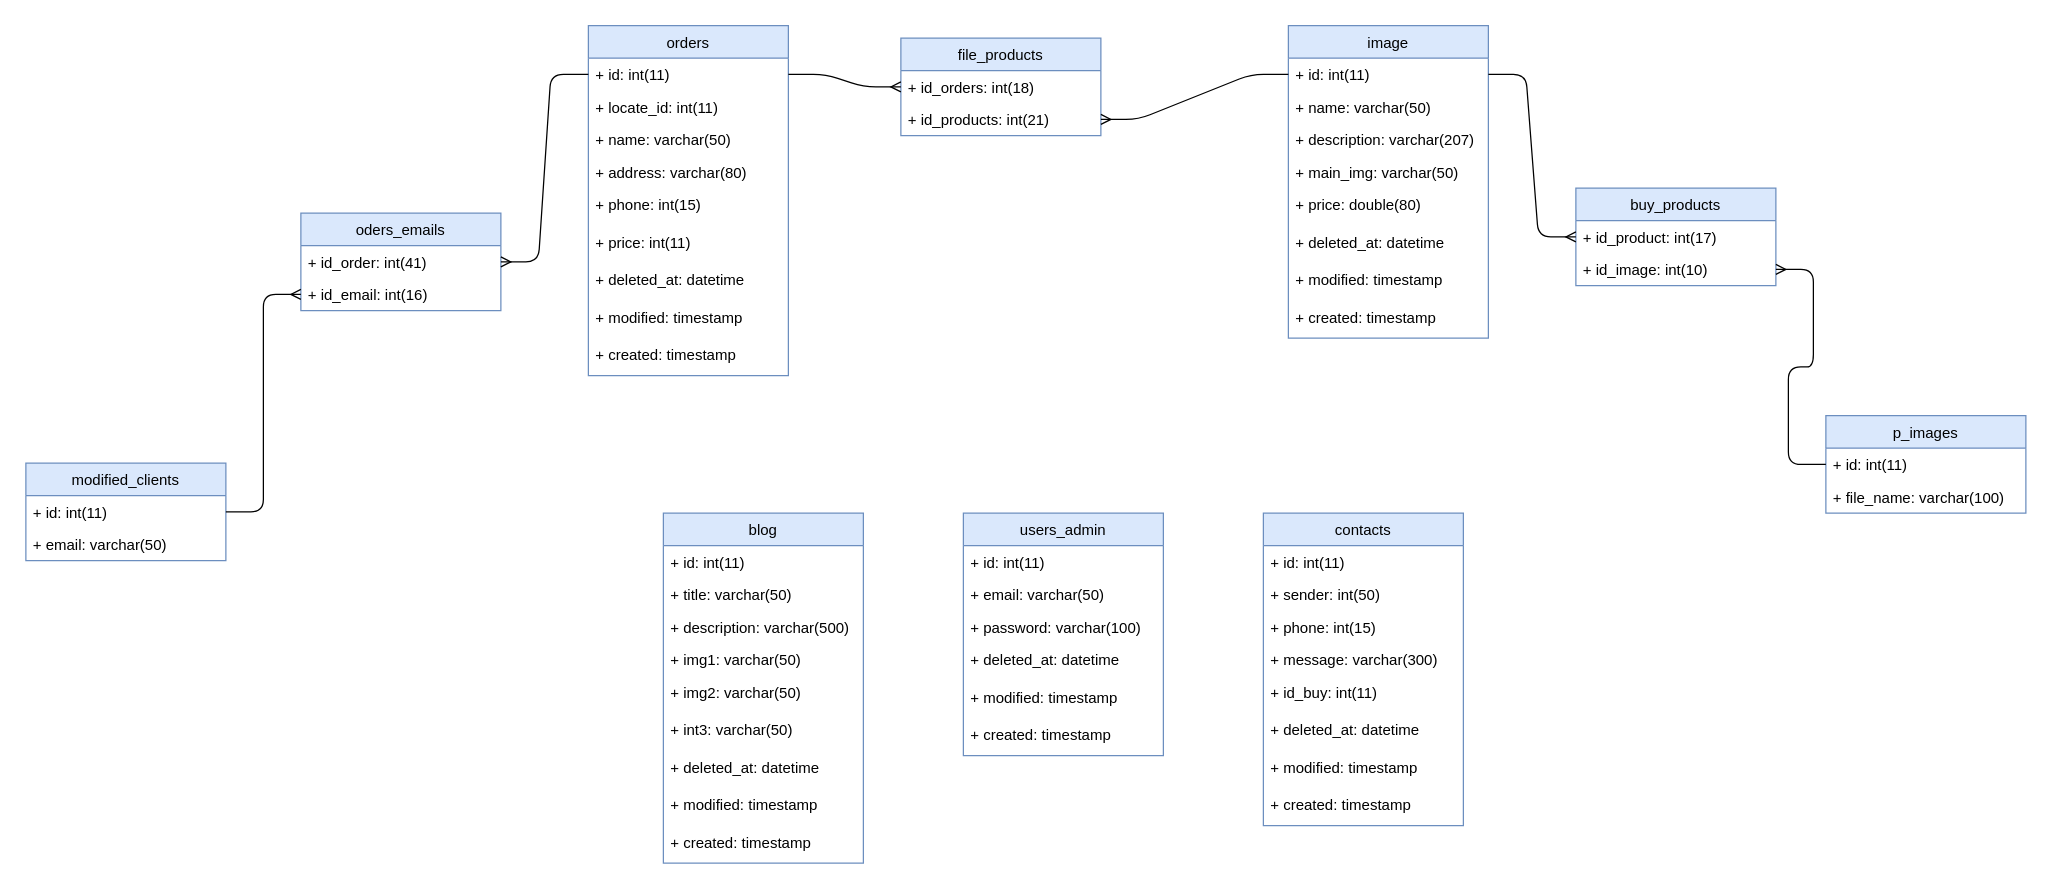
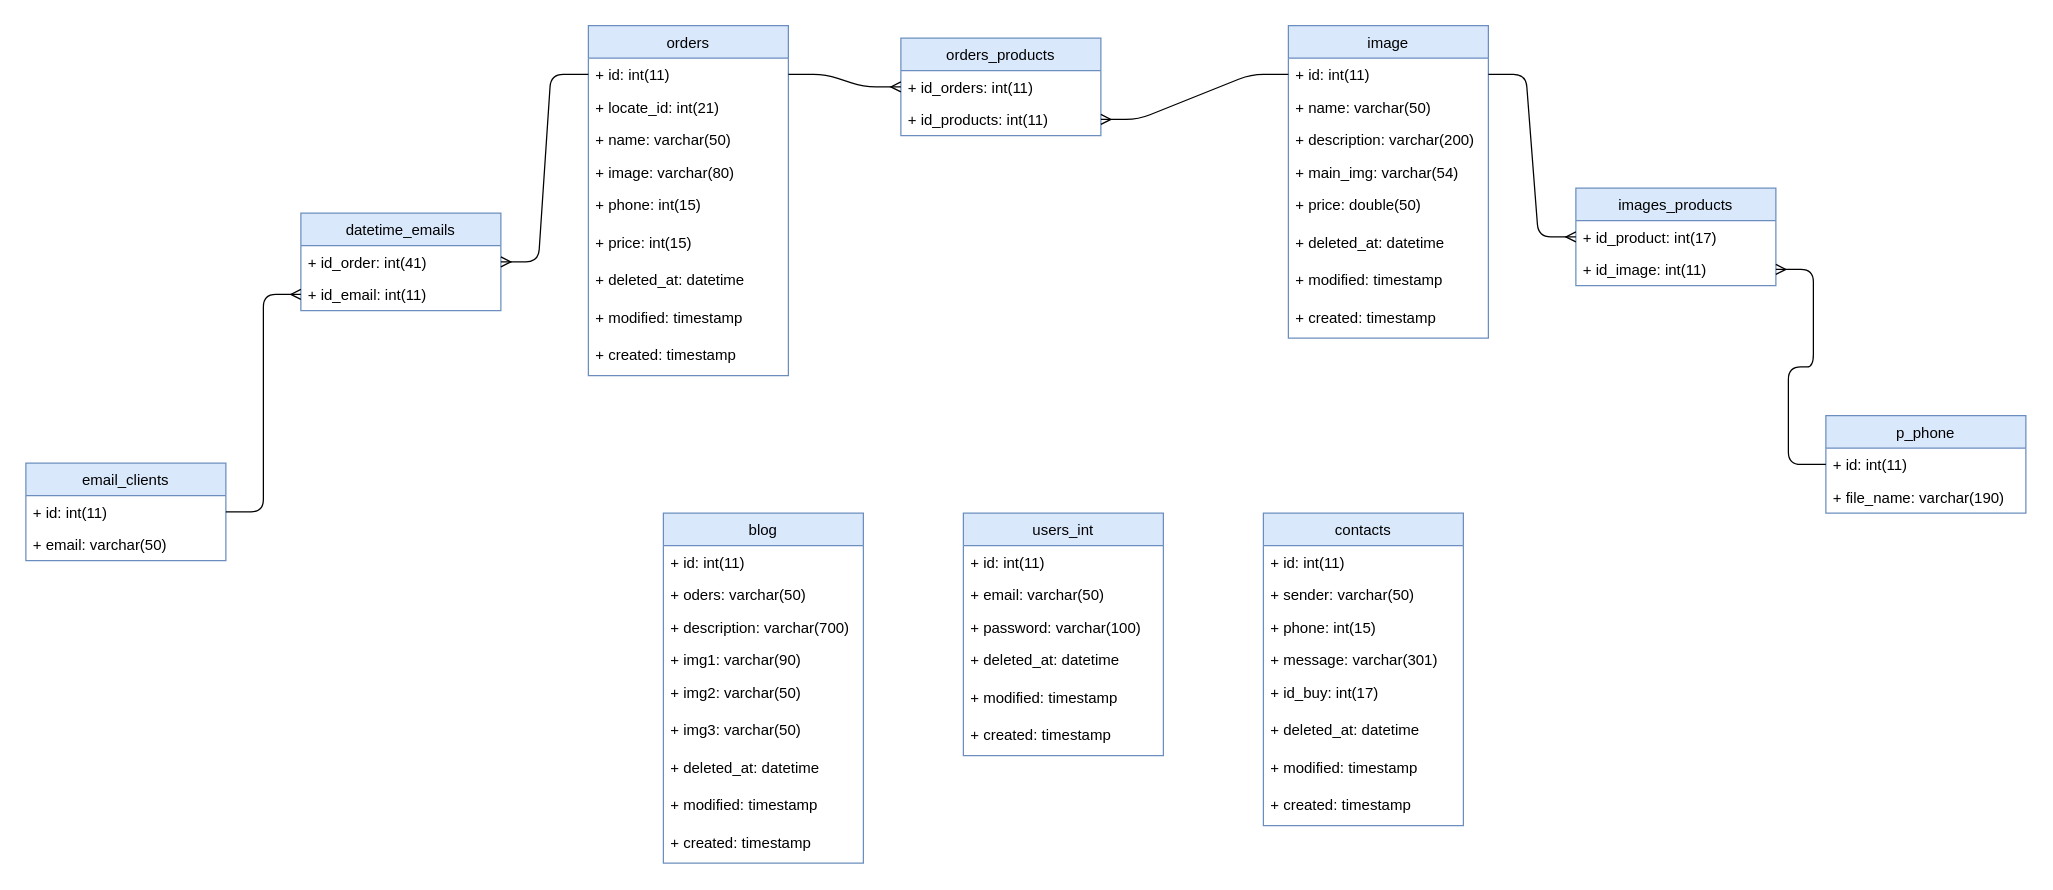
node "file_products": label "file_products" -> "orders_products"
node "+ id_orders: int(18)": label "+ id_orders: int(18)" -> "+ id_orders: int(11)"
node "+ locate_id: int(11)": label "+ locate_id: int(11)" -> "+ locate_id: int(21)"
node "+ id_products: int(21)": label "+ id_products: int(21)" -> "+ id_products: int(11)"
node "+ description: varchar(207)": label "+ description: varchar(207)" -> "+ description: varchar(200)"
node "+ address: varchar(80)": label "+ address: varchar(80)" -> "+ image: varchar(80)"
node "+ main_img: varchar(50)": label "+ main_img: varchar(50)" -> "+ main_img: varchar(54)"
node "+ price: double(80)": label "+ price: double(80)" -> "+ price: double(50)"
node "buy_products": label "buy_products" -> "images_products"
node "oders_emails": label "oders_emails" -> "datetime_emails"
node "+ price: int(11)": label "+ price: int(11)" -> "+ price: int(15)"
node "+ id_image: int(10)": label "+ id_image: int(10)" -> "+ id_image: int(11)"
node "+ id_email: int(16)": label "+ id_email: int(16)" -> "+ id_email: int(11)"
node "p_images": label "p_images" -> "p_phone"
node "modified_clients": label "modified_clients" -> "email_clients"
node "+ file_name: varchar(100)": label "+ file_name: varchar(100)" -> "+ file_name: varchar(190)"
node "users_admin": label "users_admin" -> "users_int"
node "+ title: varchar(50)": label "+ title: varchar(50)" -> "+ oders: varchar(50)"
node "+ sender: int(50)": label "+ sender: int(50)" -> "+ sender: varchar(50)"
node "+ description: varchar(500)": label "+ description: varchar(500)" -> "+ description: varchar(700)"
node "+ img1: varchar(50)": label "+ img1: varchar(50)" -> "+ img1: varchar(90)"
node "+ message: varchar(300)": label "+ message: varchar(300)" -> "+ message: varchar(301)"
node "+ id_buy: int(11)": label "+ id_buy: int(11)" -> "+ id_buy: int(17)"
node "+ int3: varchar(50)": label "+ int3: varchar(50)" -> "+ img3: varchar(50)"
